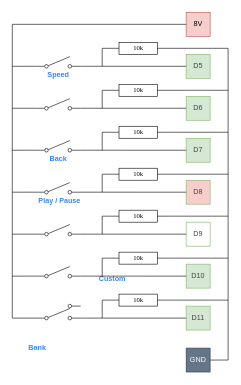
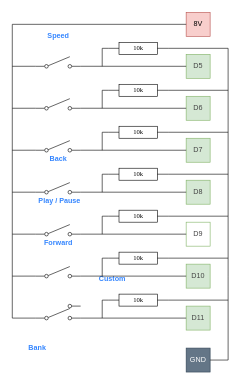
node "Speed": moved (58, 75) -> (58, 36)
node "D8": fillcolor #f8cecc -> #d5e8d4
node "Forward": added
